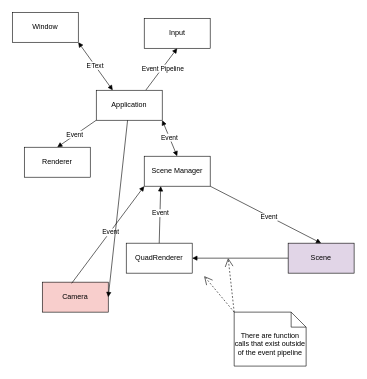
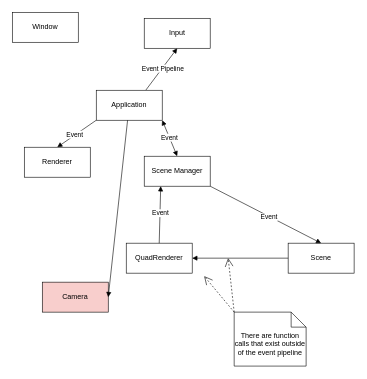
edge "Window" -- "Application": removed, labels "Event", "Text"
edge "Camera" -> "Scene Manager": removed, label "Event"
node "Scene": fillcolor #e1d5e7 -> #ffffff
